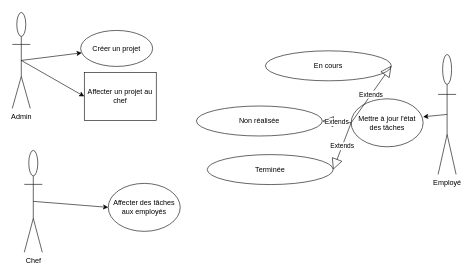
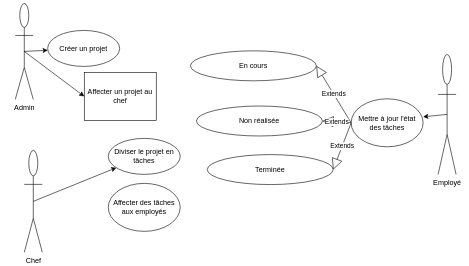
node "Créer un projet": moved (117, 48) -> (84, 48)
node "Admin": moved (21, 60) -> (24, 51)
node "En cours": moved (329, 66) -> (254, 66)
node "Diviser le projet en tâches": added
edge "Chef" -> "Diviser le projet en tâches": added
edge "Chef" -> "Affecter des tâches aux employés": removed
